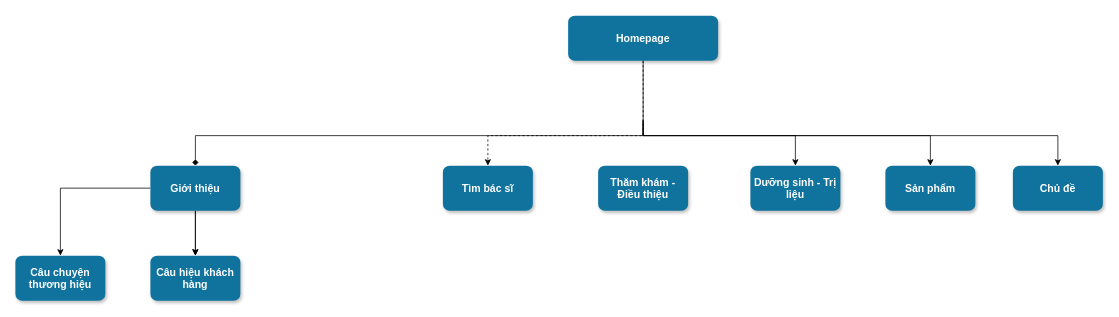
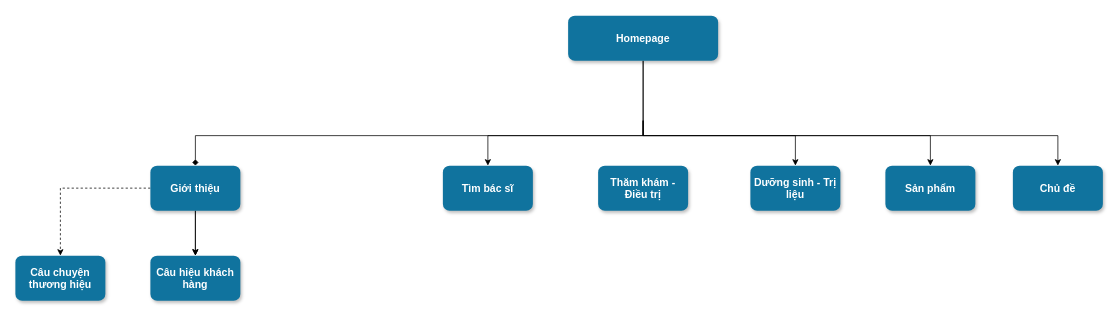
edge "Homepage" -> "Tìm bác sĩ": style dashed -> solid
edge "Giới thiệu" -> "Câu chuyện thương hiệu": style solid -> dashed
node "Thăm khám - Điều thiệu": label "Thăm khám - Điều thiệu" -> "Thăm khám - Điều trị"
